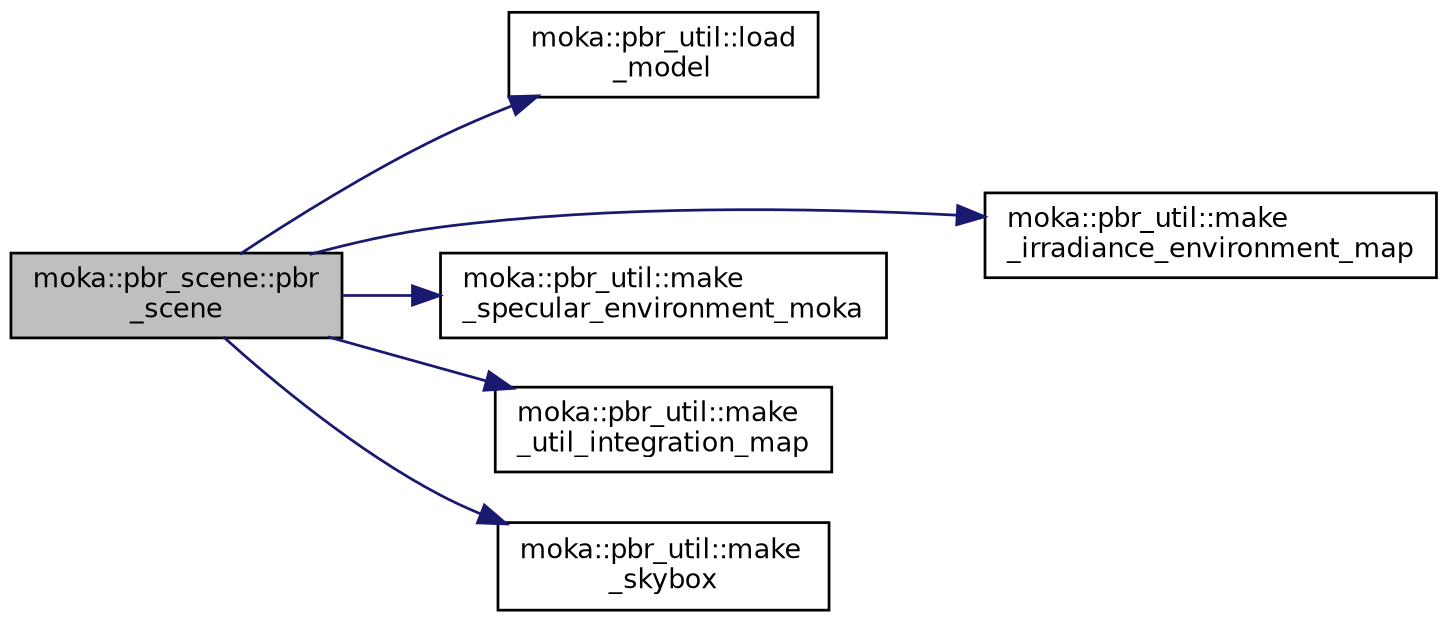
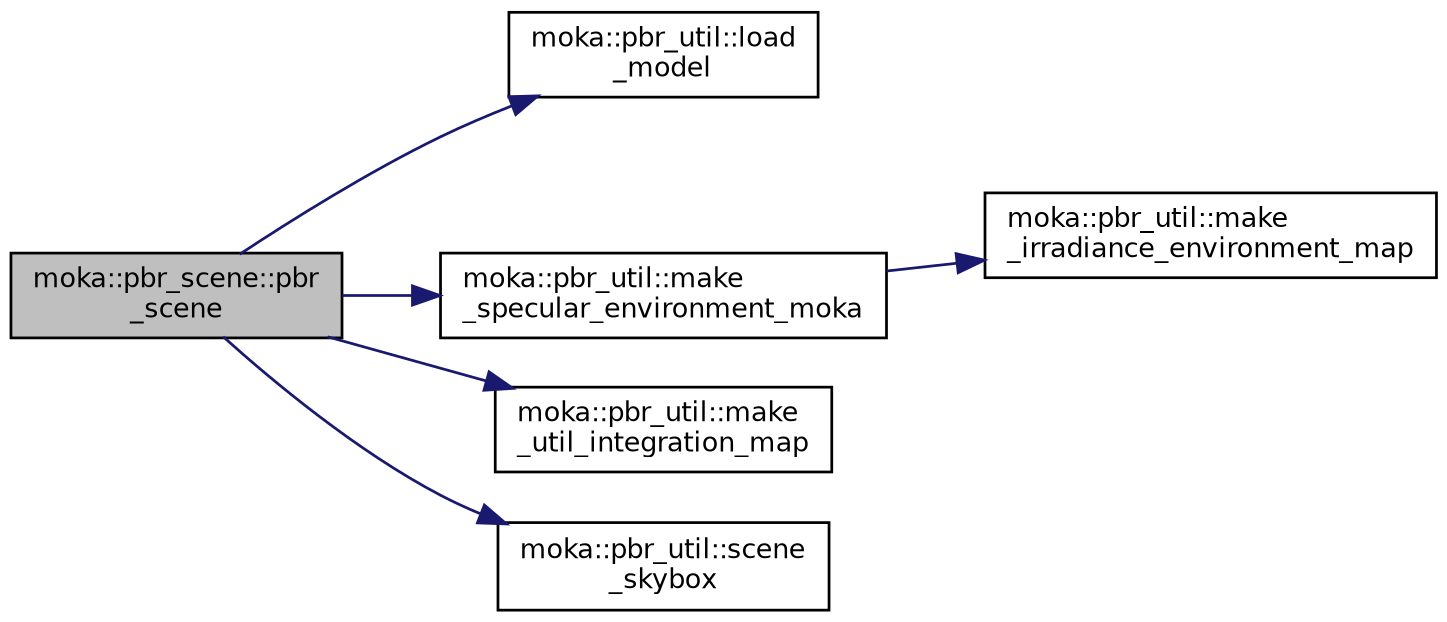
edge "moka::pbr_scene::pbr _scene" -> "moka::pbr_util::make _irradiance_environment_map": now "moka::pbr_util::make _specular_environment_moka" -> "moka::pbr_util::make _irradiance_environment_map"
node "moka::pbr_util::make _skybox": label "moka::pbr_util::make _skybox" -> "moka::pbr_util::scene _skybox"
